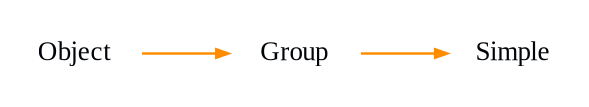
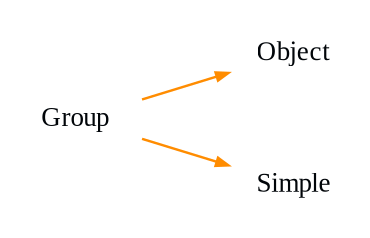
edge "Object" -> "Group": reversed
